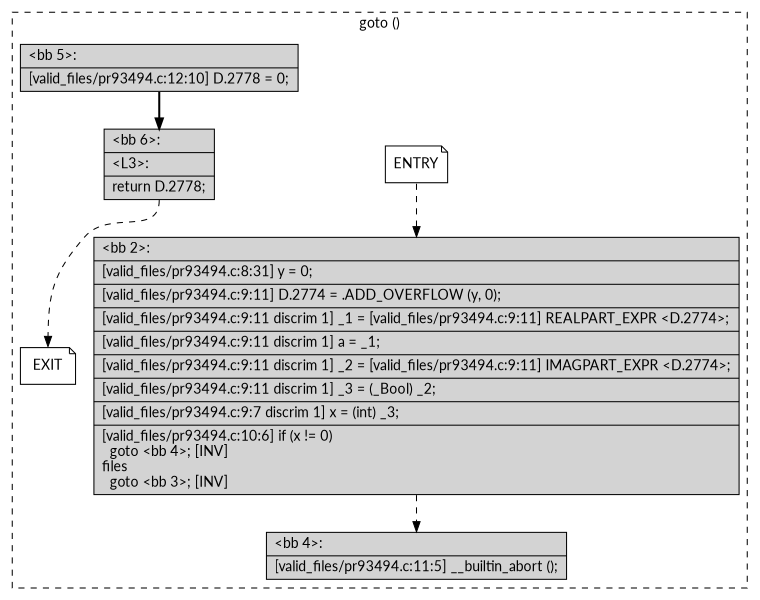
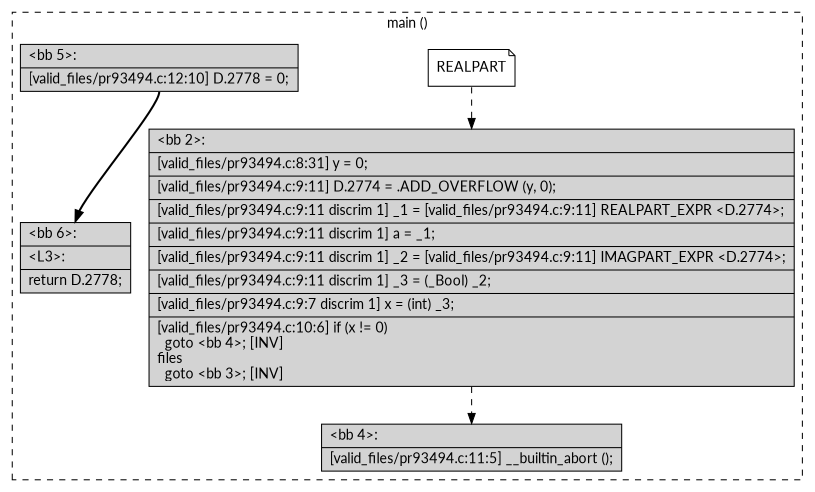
cluster "goto ()": label "goto ()" -> "main ()"
node "ENTRY": label "ENTRY" -> "REALPART"
node "EXIT": removed
